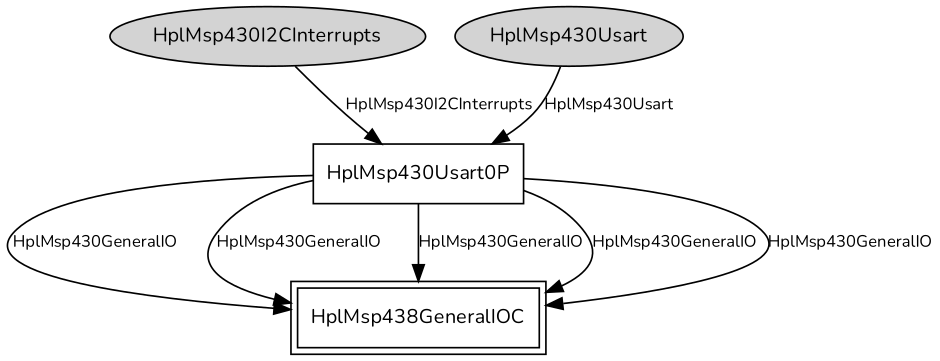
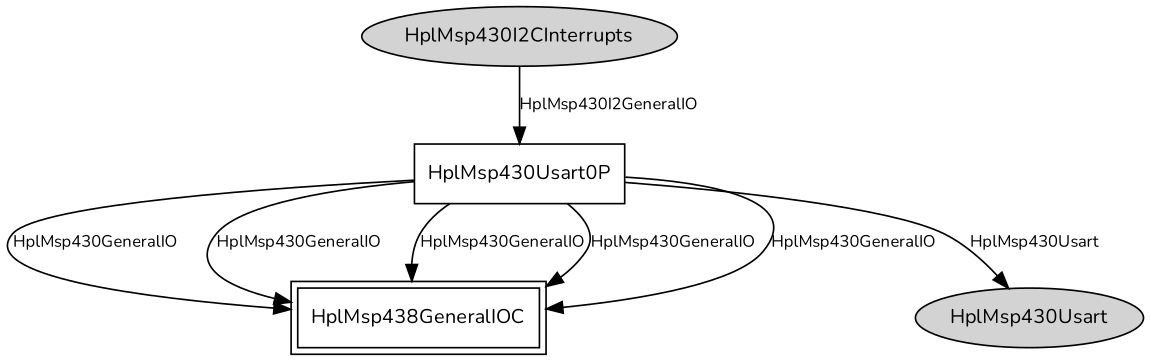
edge "HplMsp430I2CInterrupts" -> "HplMsp430Usart0P": label "HplMsp430I2CInterrupts" -> "HplMsp430I2GeneralIO"
edge "HplMsp430Usart" -> "HplMsp430Usart0P": reversed
